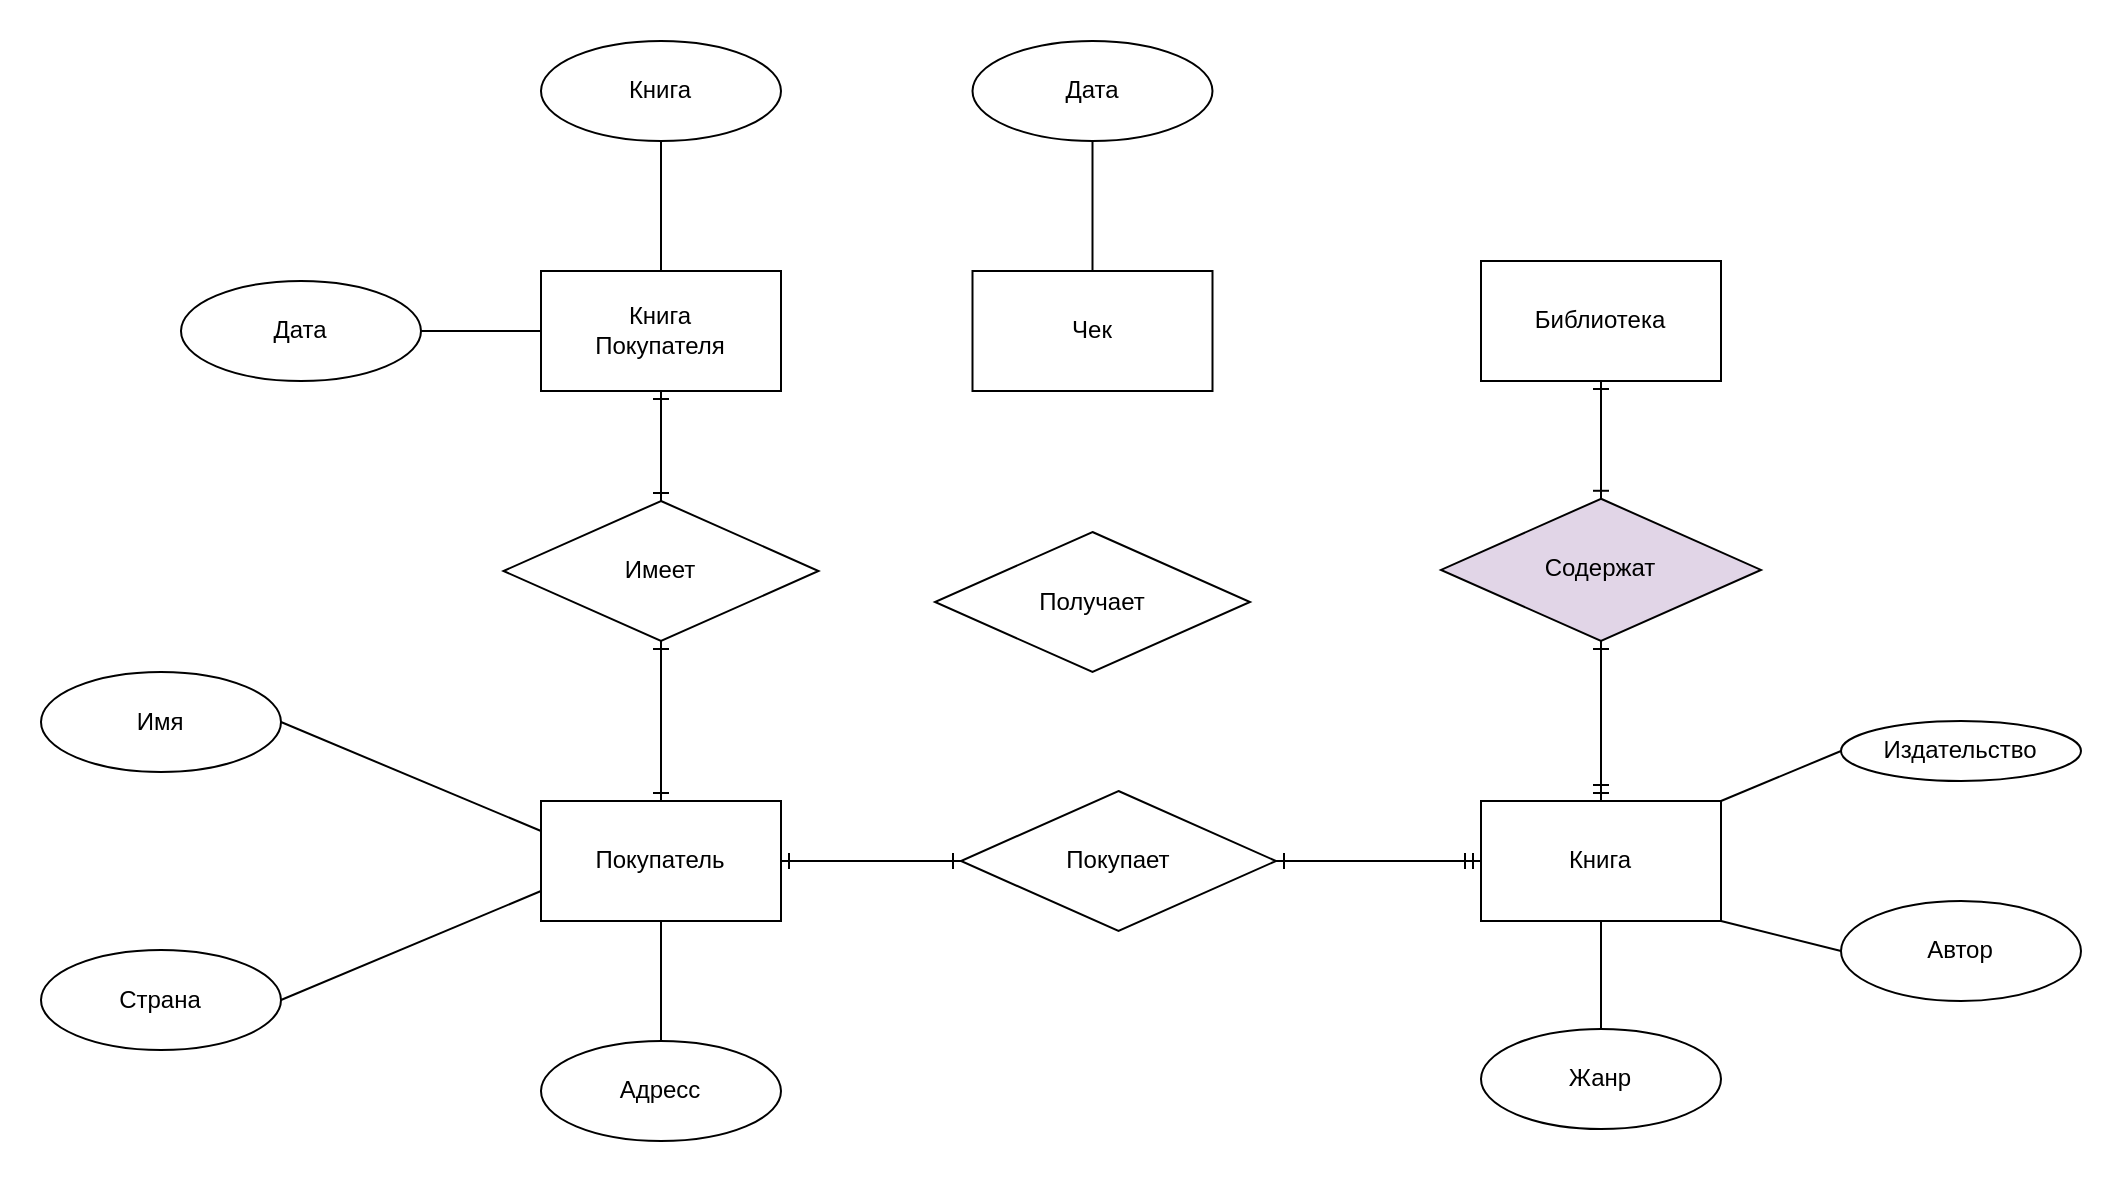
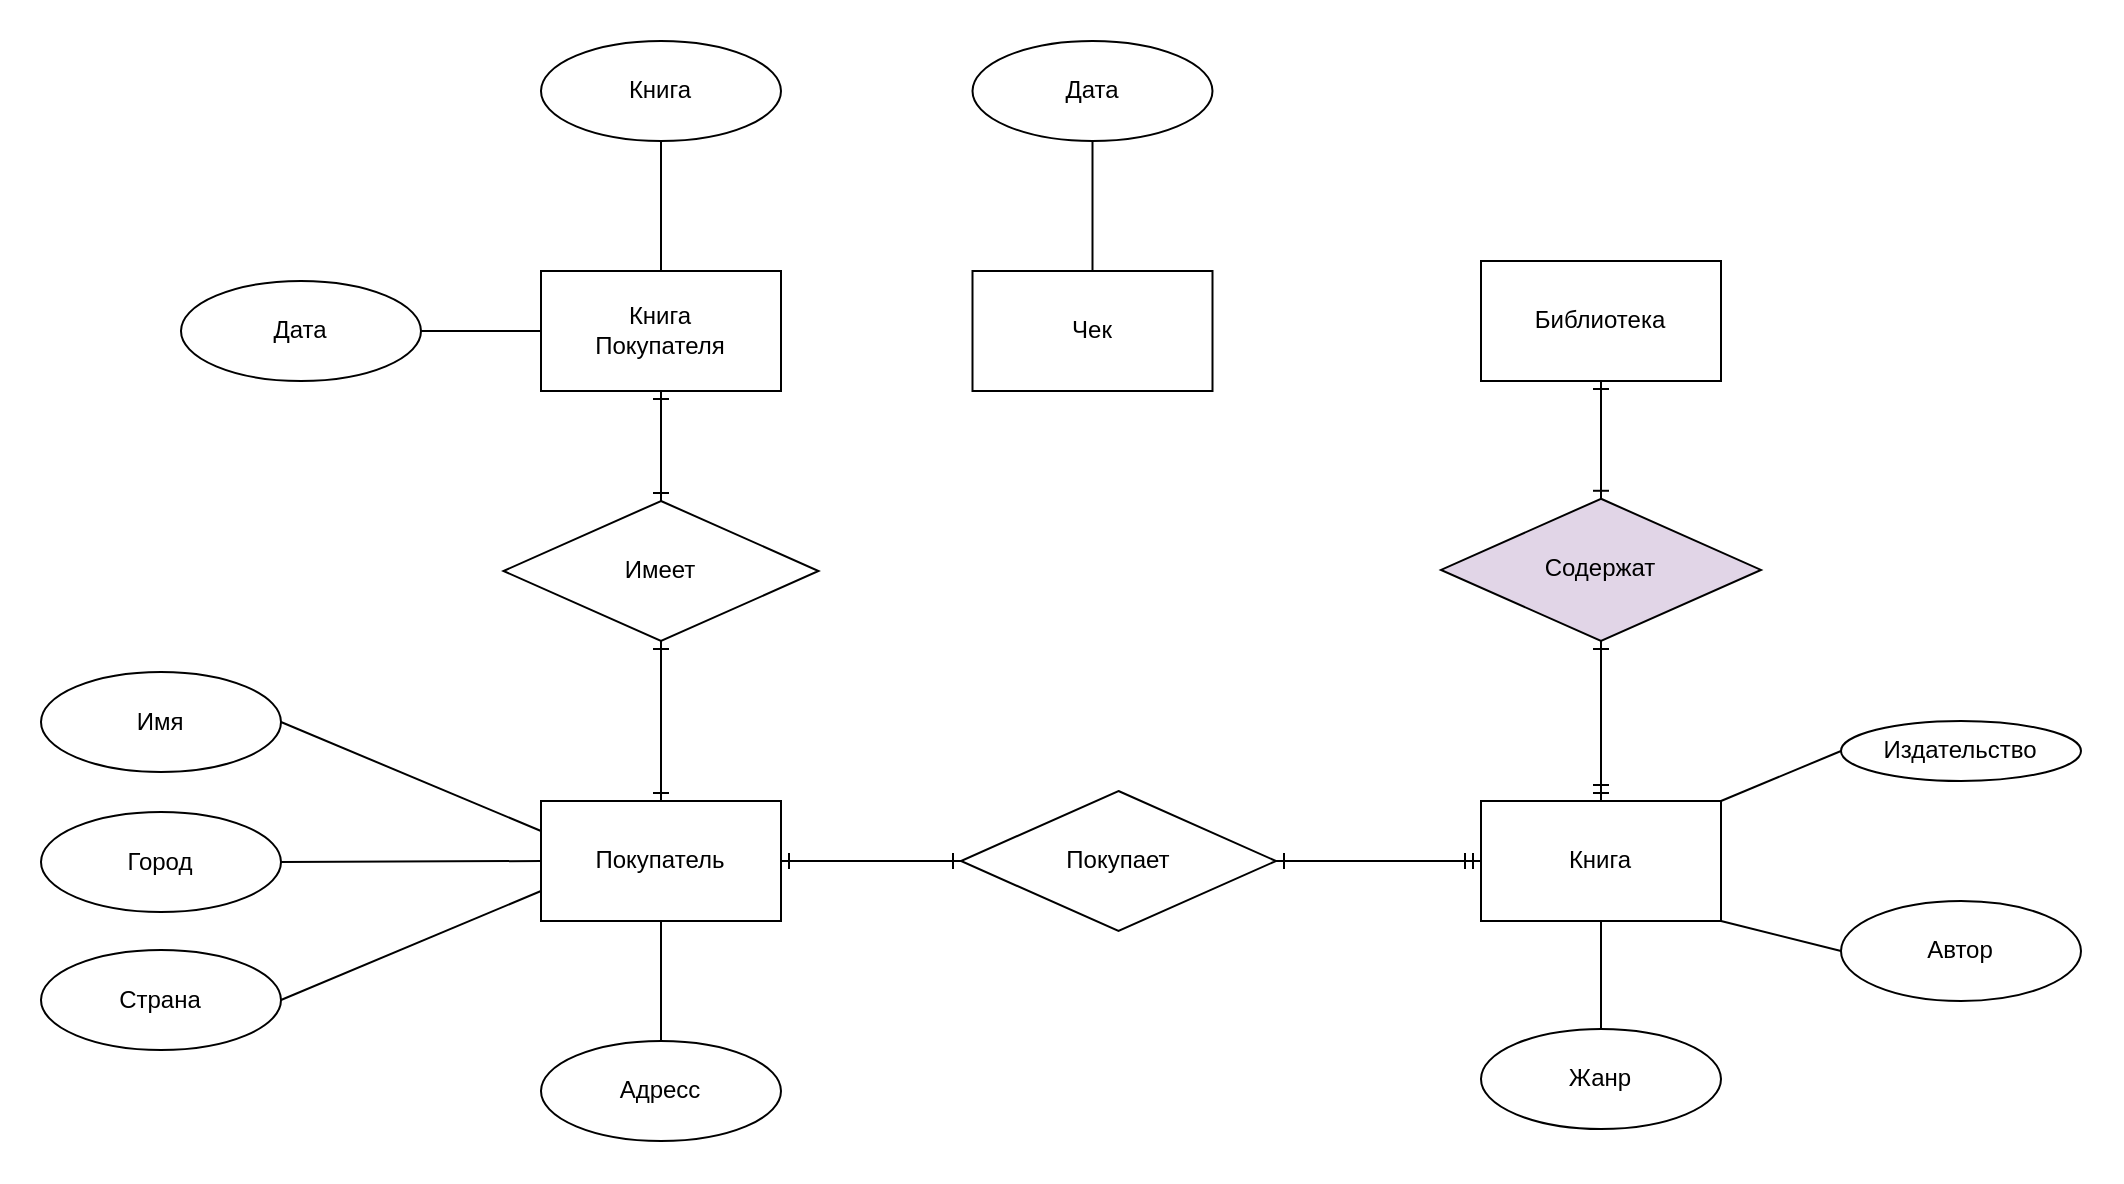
node "Получает": removed
node "Город": added
edge "Покупатель" -- "Город": added
